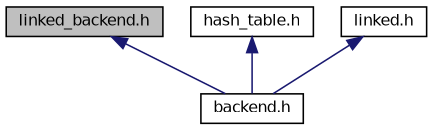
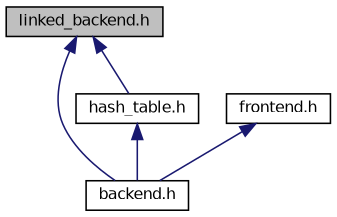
node "linked.h": label "linked.h" -> "frontend.h"
edge "hash_table.h" -> "linked_backend.h": added
